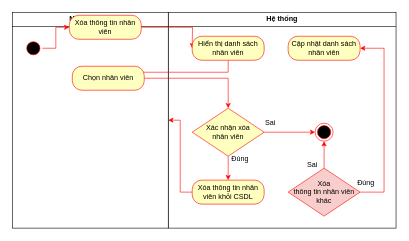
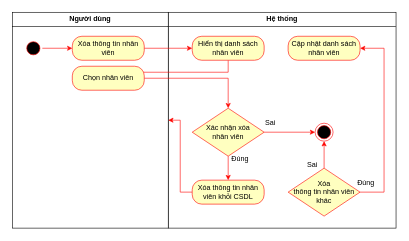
node "Xóa thông tin nhân viên": moved (105, 27) -> (108, 48)
node "Xóa thông tin nhân viên khác": fillcolor #f8cecc -> #ffffc0
